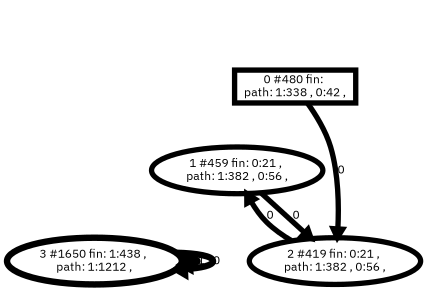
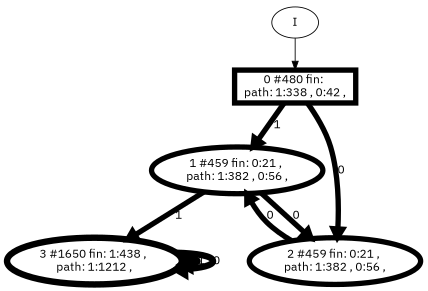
node "I": added
edge "0 #480 fin: path: 1:338 , 0:42 ," -> "1 #459 fin: 0:21 , path: 1:382 , 0:56 ,": added, label "1"
edge "1 #459 fin: 0:21 , path: 1:382 , 0:56 ," -> "3 #1650 fin: 1:438 , path: 1:1212 ,": added, label "1"
node "2 #419 fin: 0:21 , path: 1:382 , 0:56 ,": label "2 #419 fin: 0:21 , path: 1:382 , 0:56 ," -> "2 #459 fin: 0:21 , path: 1:382 , 0:56 ,"
